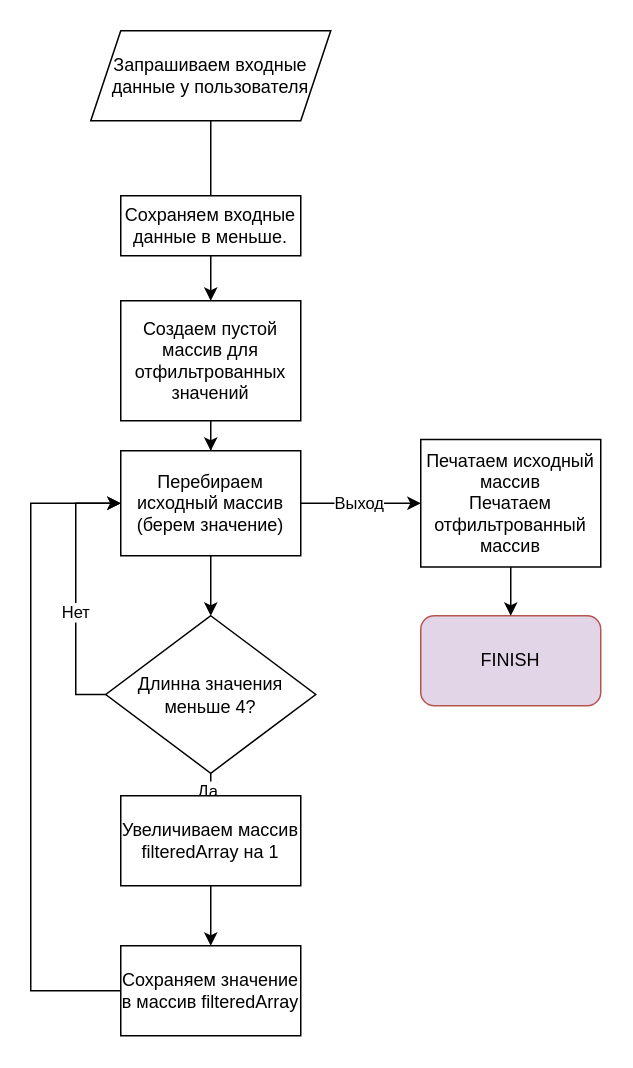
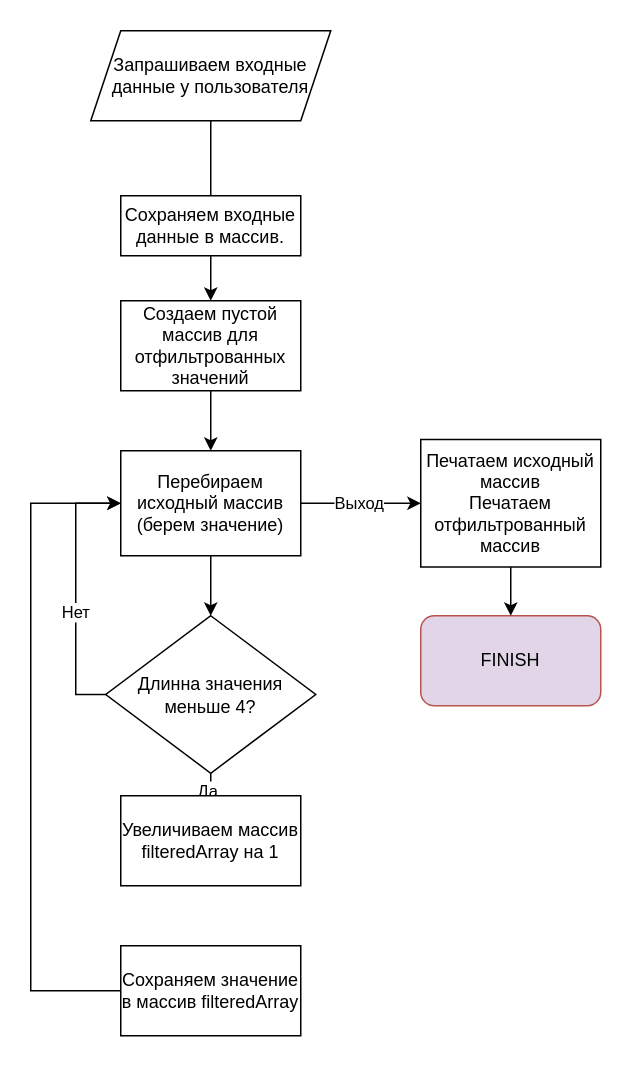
node "Сохраняем входные данные в меньше.": label "Сохраняем входные данные в меньше." -> "Сохраняем входные данные в массив."
node "Создаем пустой массив для отфильтрованных значений": size 180x120 -> 180x90
edge "Увеличиваем массив filteredArray на 1" -> "Сохраняем значение в массив filteredArray": removed
